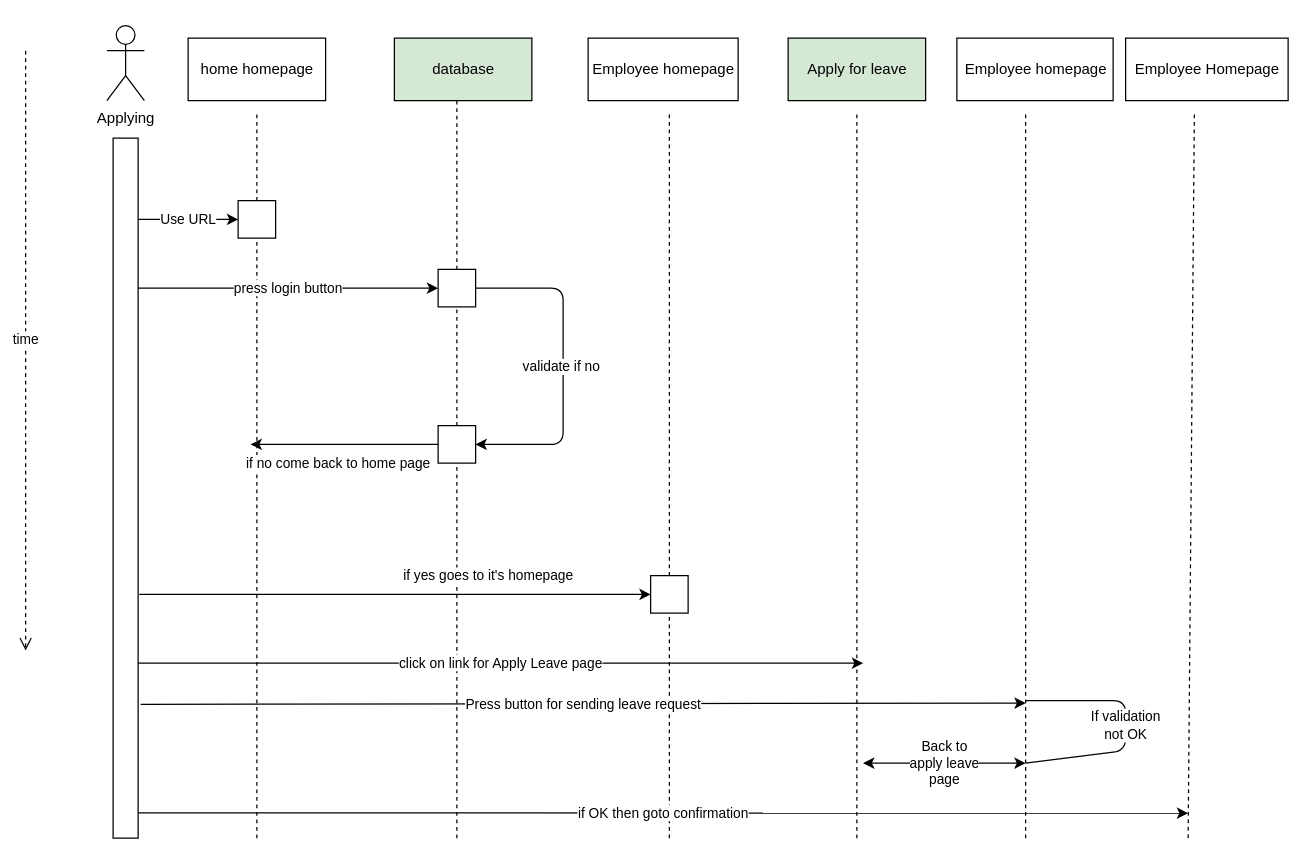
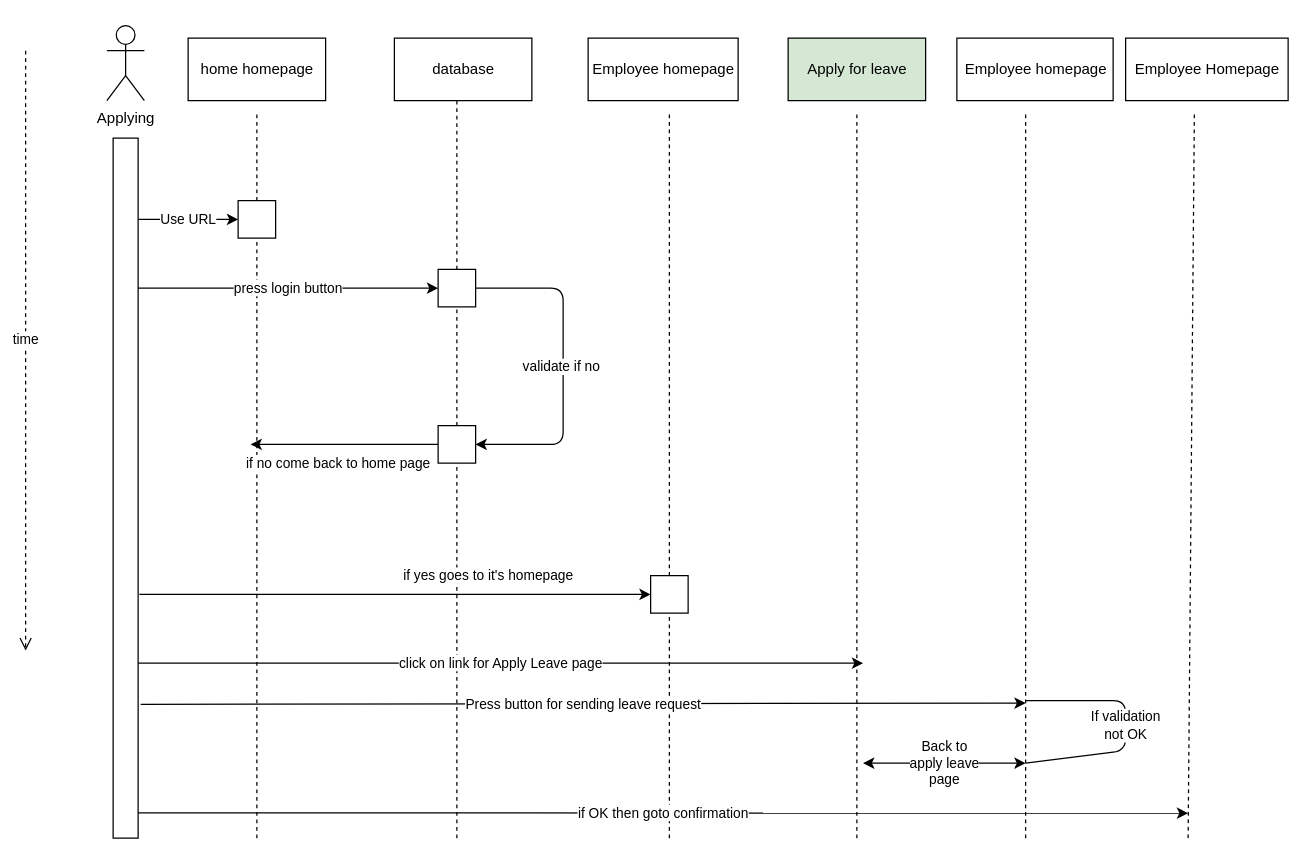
node "database": fillcolor #d5e8d4 -> #ffffff
